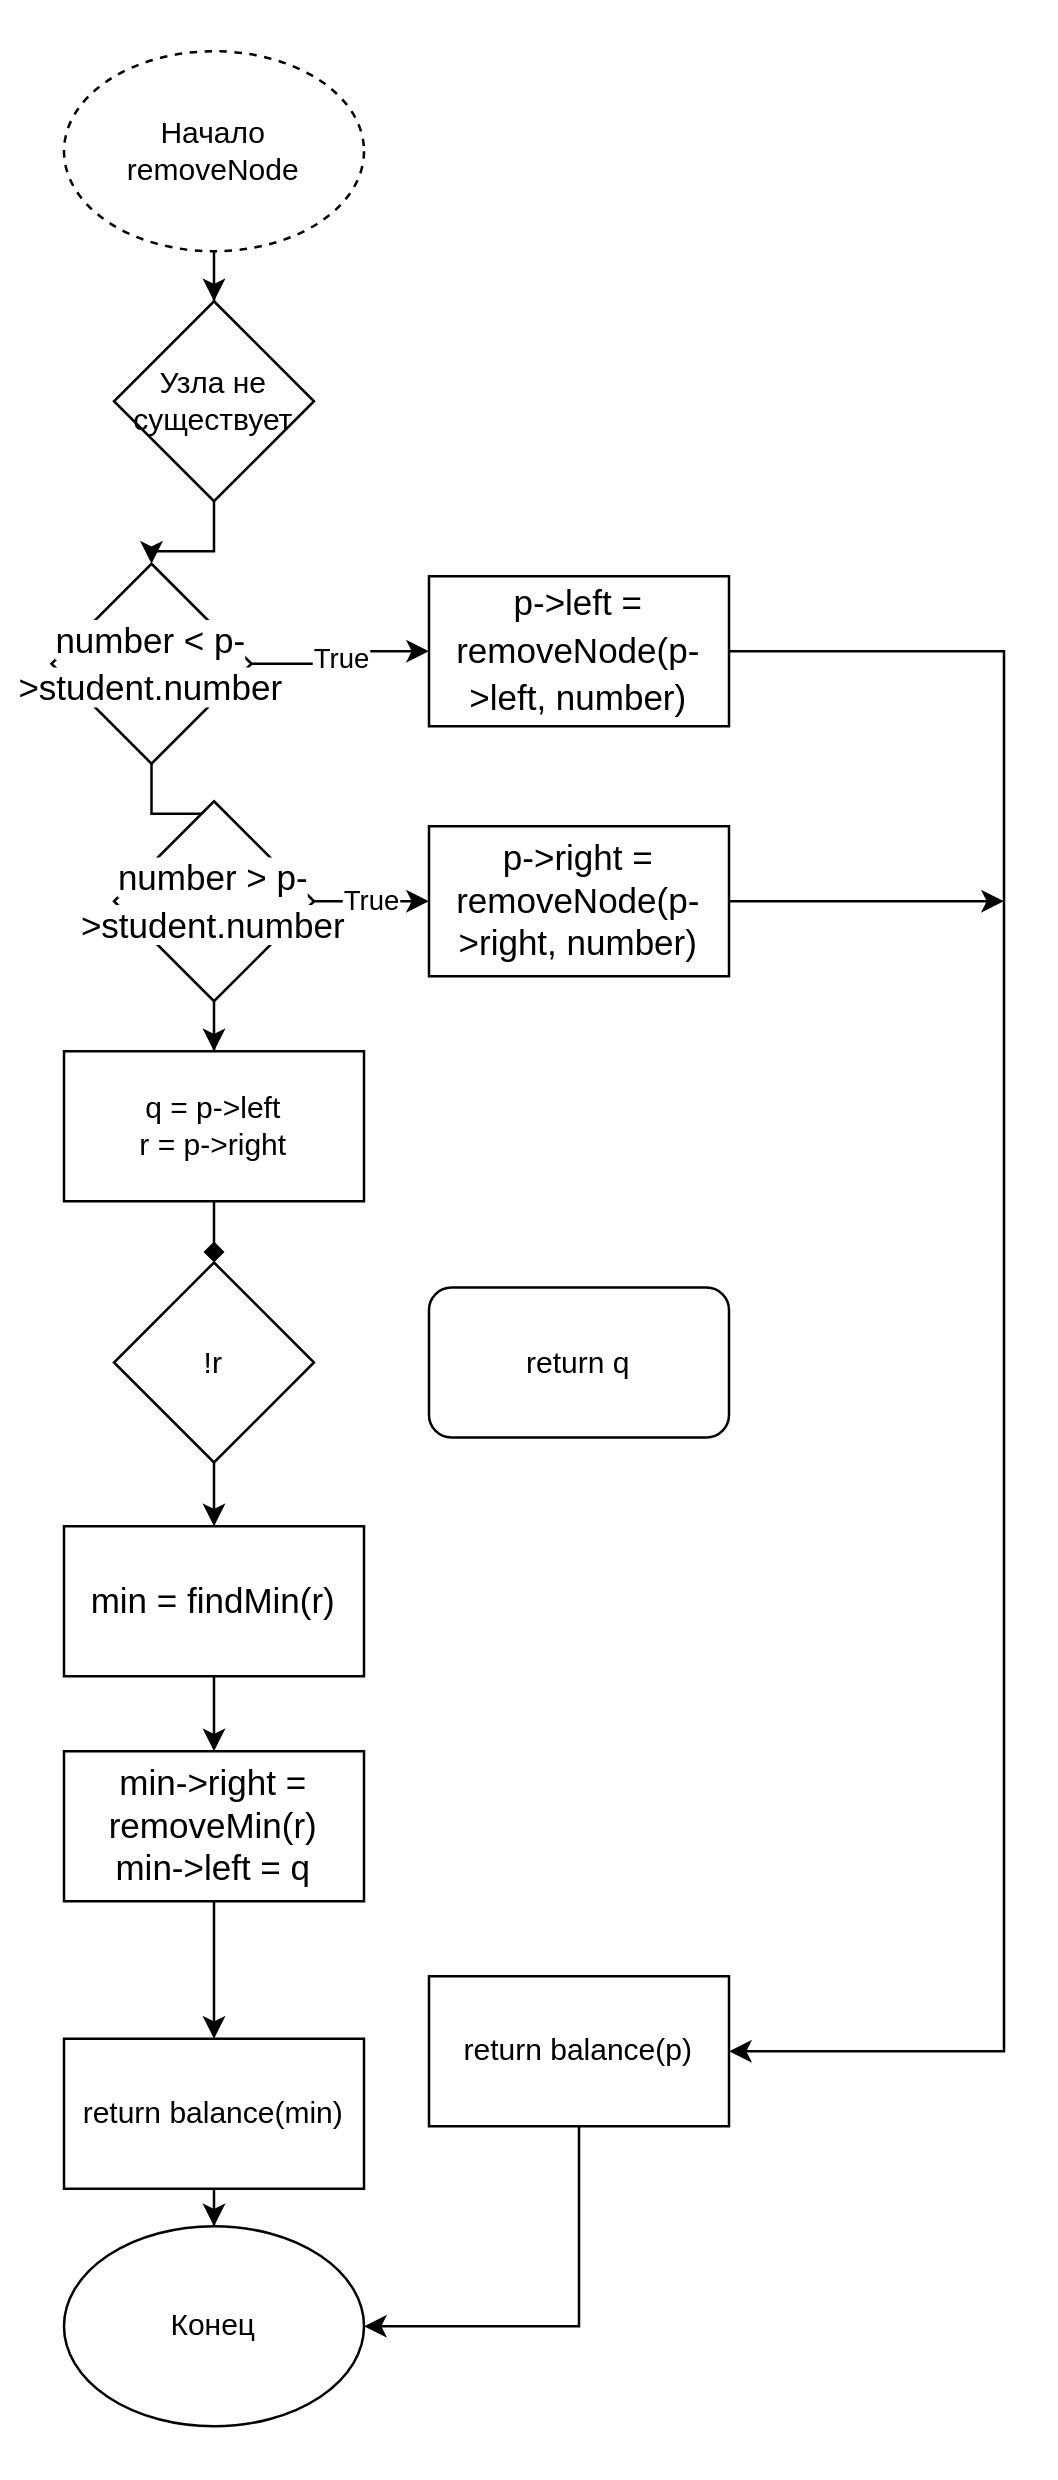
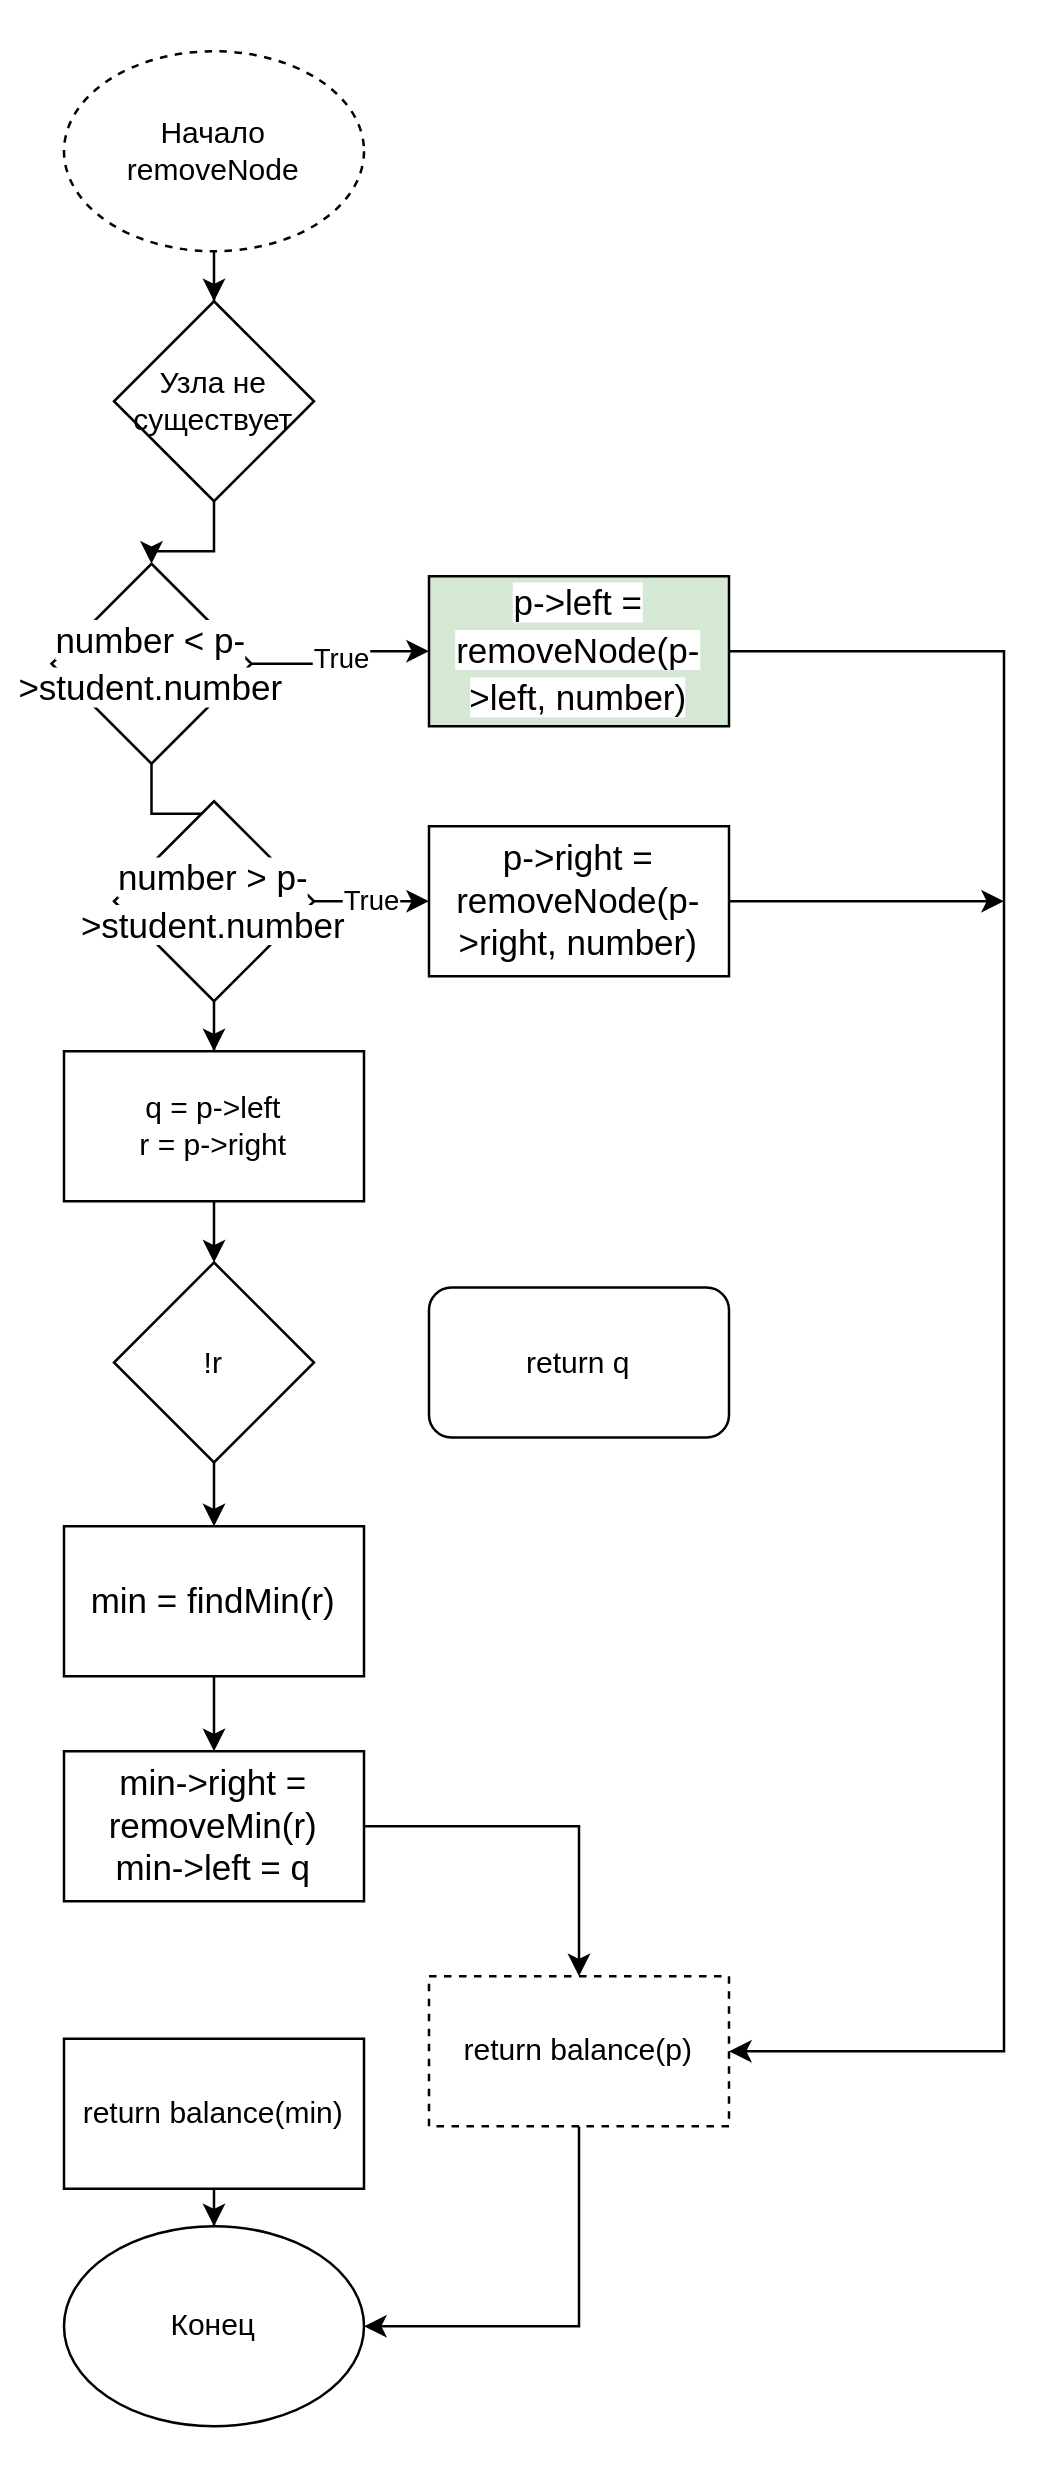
node "p->left = removeNode(p->left, number)": fillcolor #ffffff -> #d5e8d4
edge "q = p->left r = p->right" -> "!r": arrowhead diamond -> classic
edge "min->right = removeMin(r) min->left = q" -> "return balance(min)": now "min->right = removeMin(r) min->left = q" -> "return balance(p)"
node "return balance(p)": style solid -> dashed
